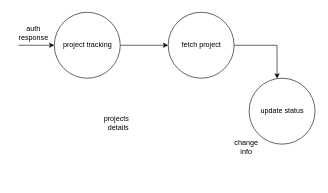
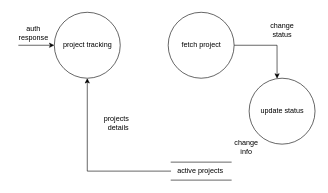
node "change status": added
edge "project tracking" -> "fetch project": removed
edge "active projects" -> "project tracking": added
node "active projects": added
